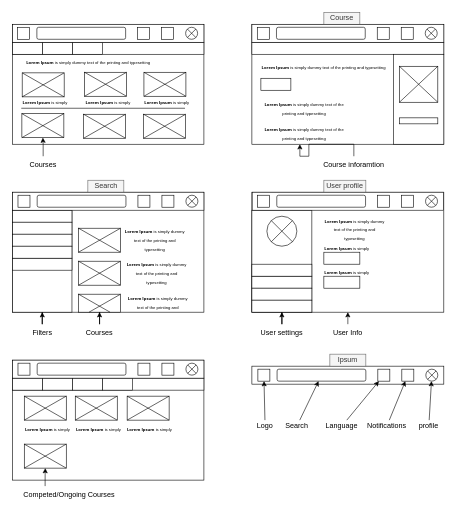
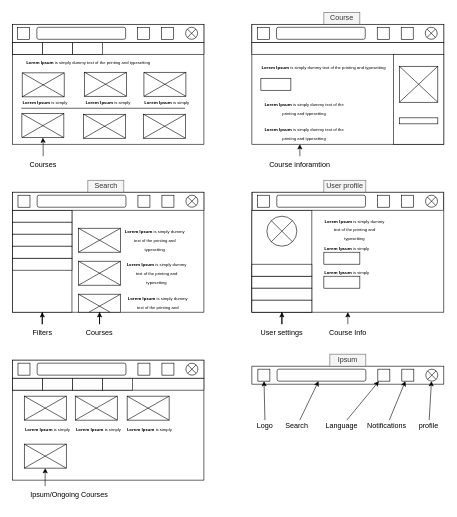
node "Course inforamtion": moved (354, 165) -> (300, 165)
node "User Info": label "User Info" -> "Course Info"
node "Competed/Ongoing Courses": label "Competed/Ongoing Courses" -> "Ipsum/Ongoing Courses"
